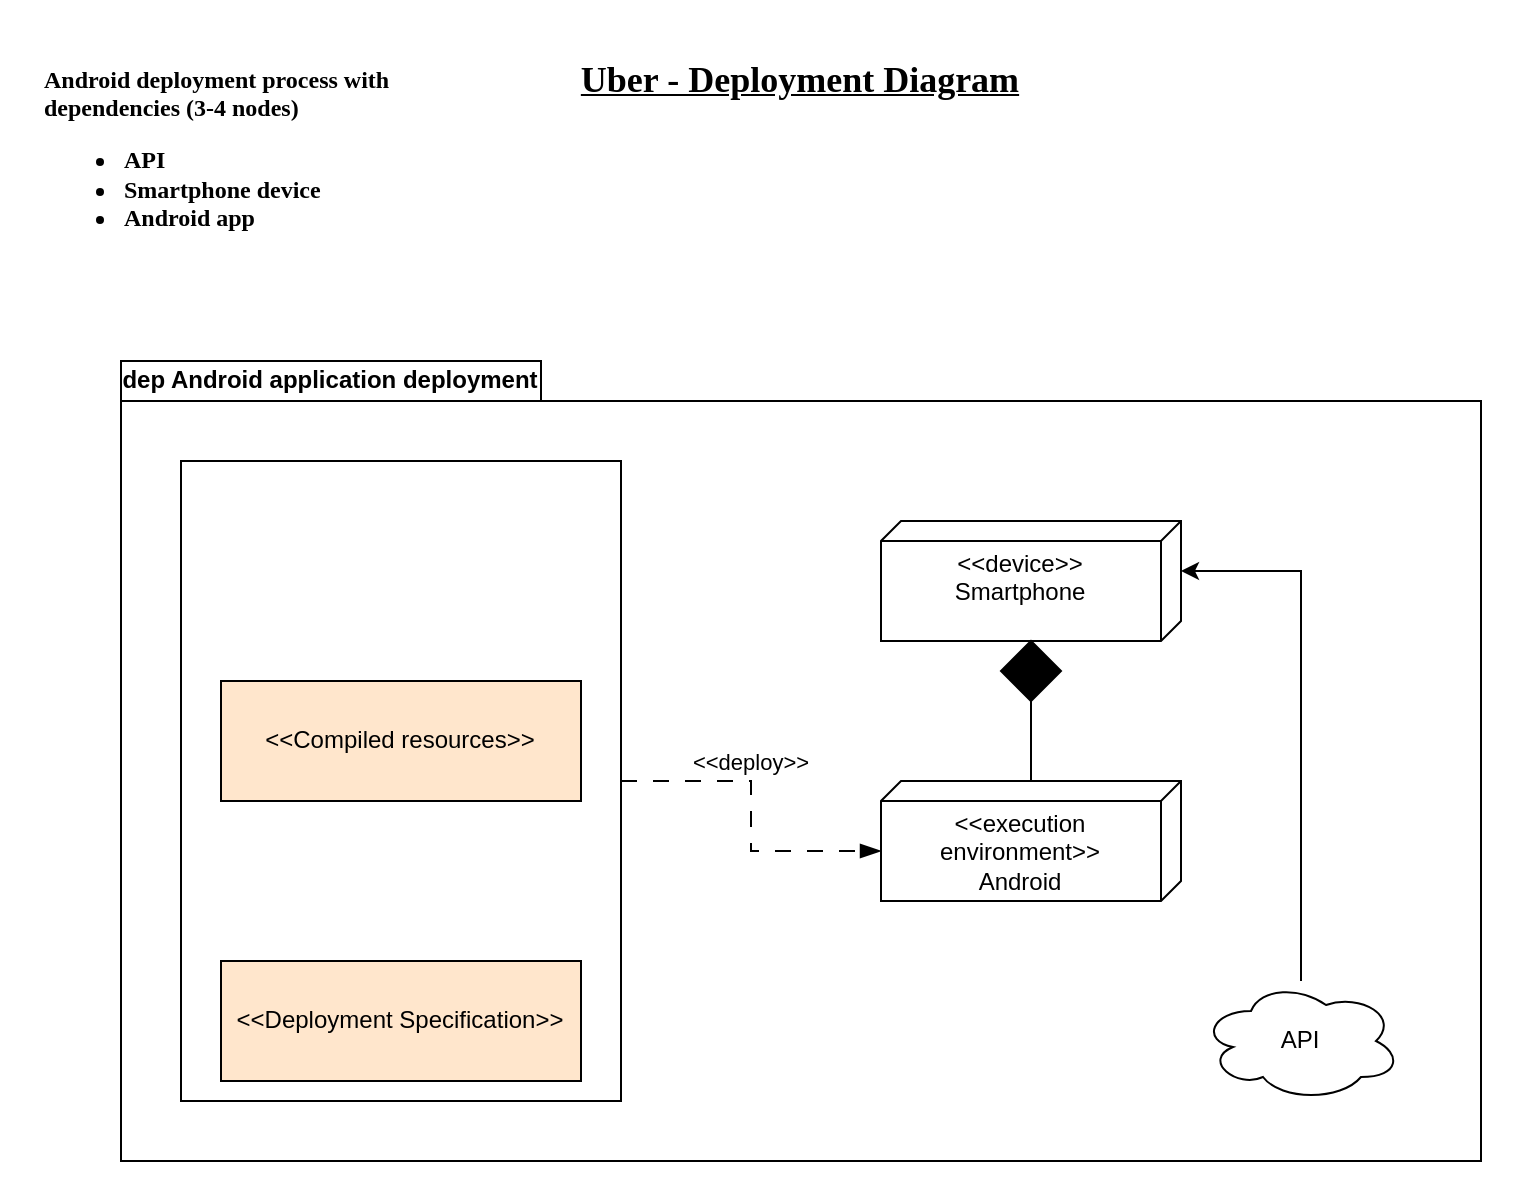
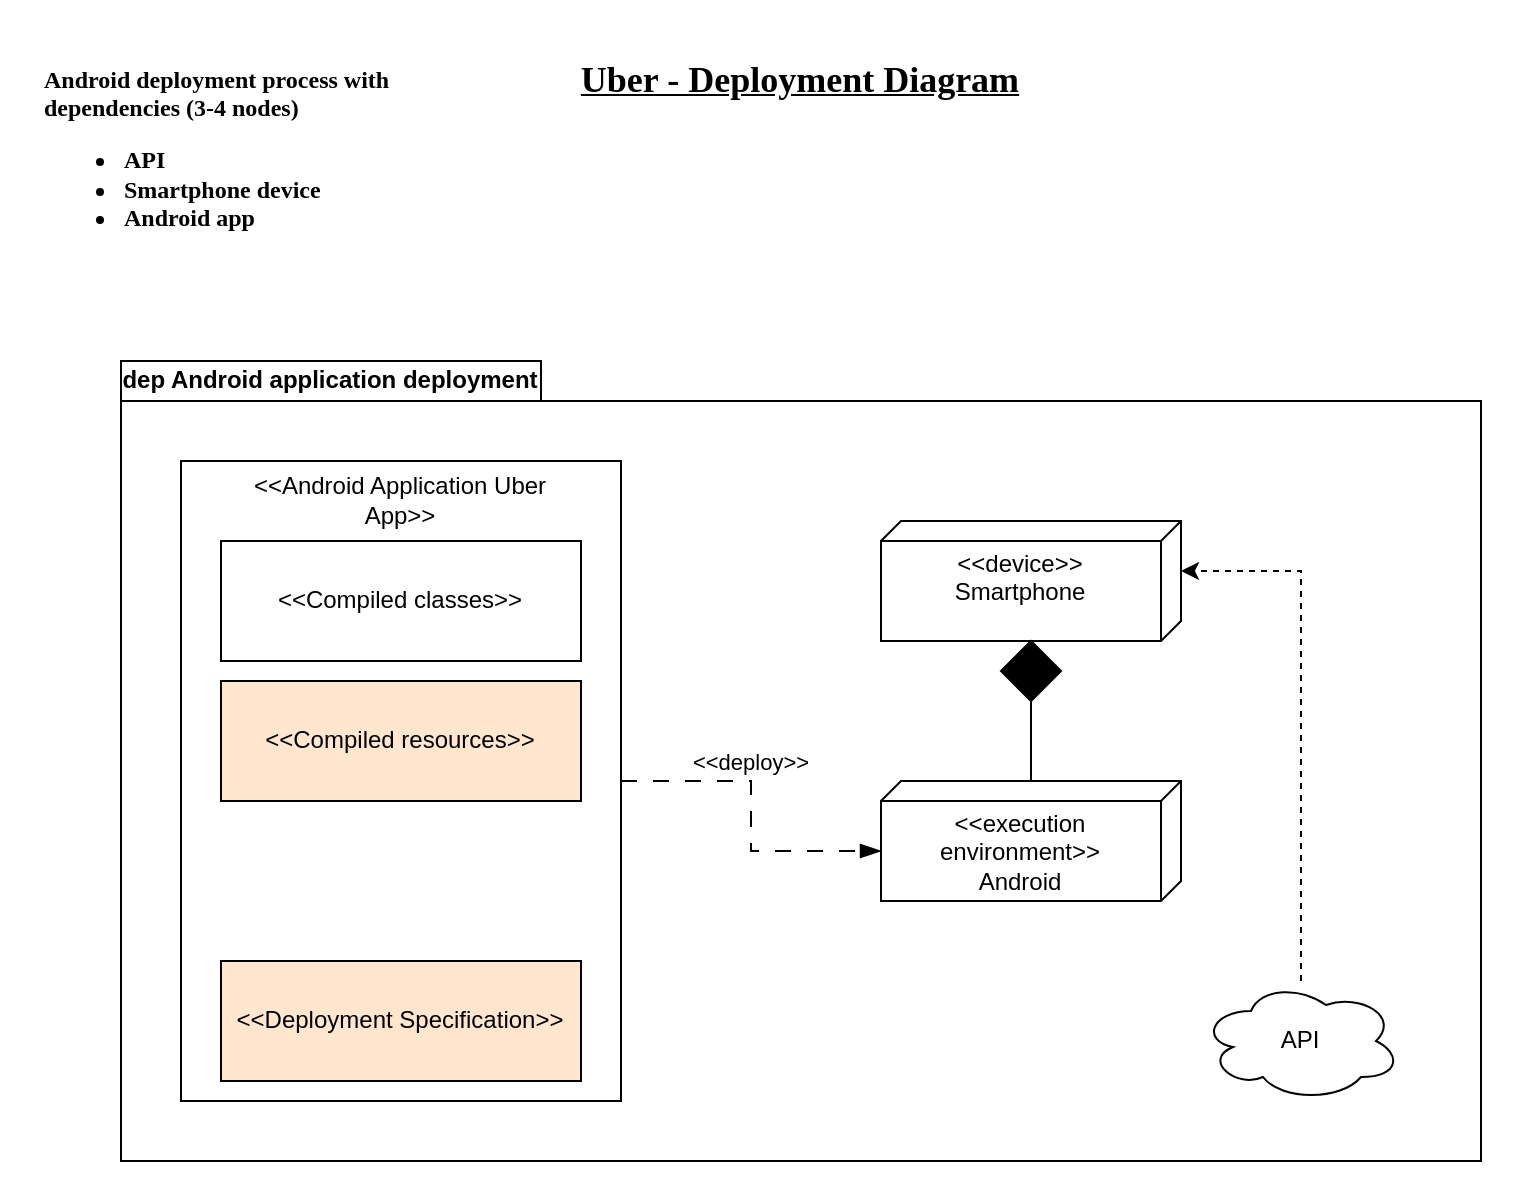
node "<<Android Application Uber App>>": added
node "<<Compiled classes>>": added
edge "API" -> "<<device>> Smartphone": style solid -> dashed
